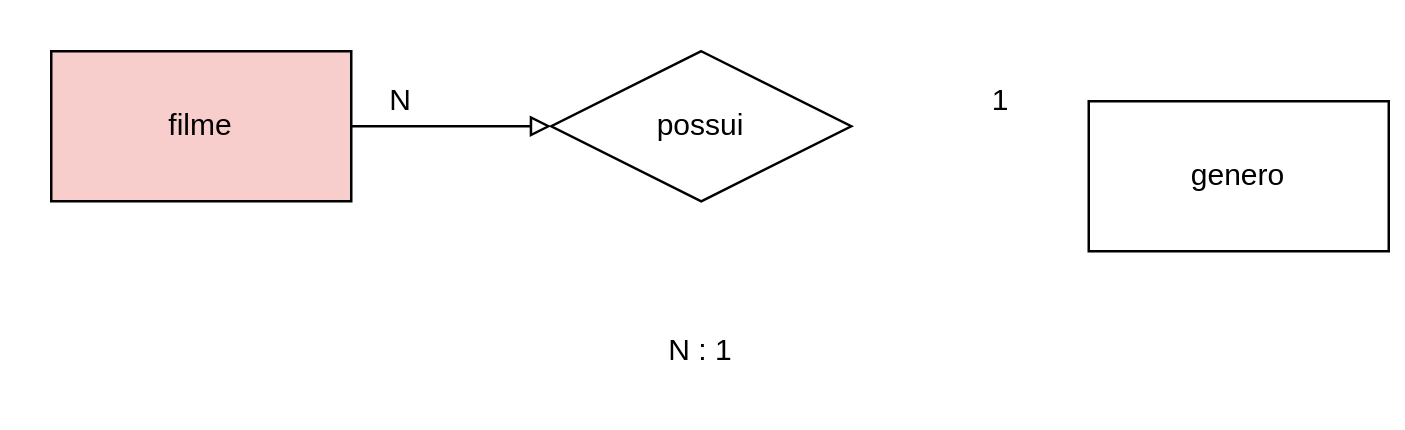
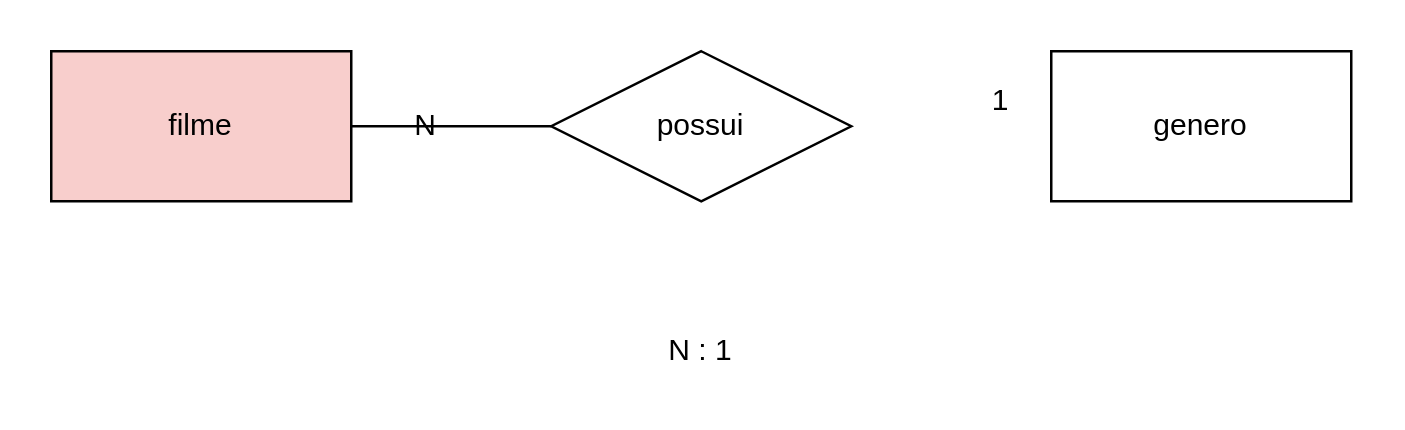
node "N": moved (401, 101) -> (426, 126)
edge "filme" -> "possui": arrowhead block -> none
node "genero": moved (1239, 176) -> (1201, 126)
